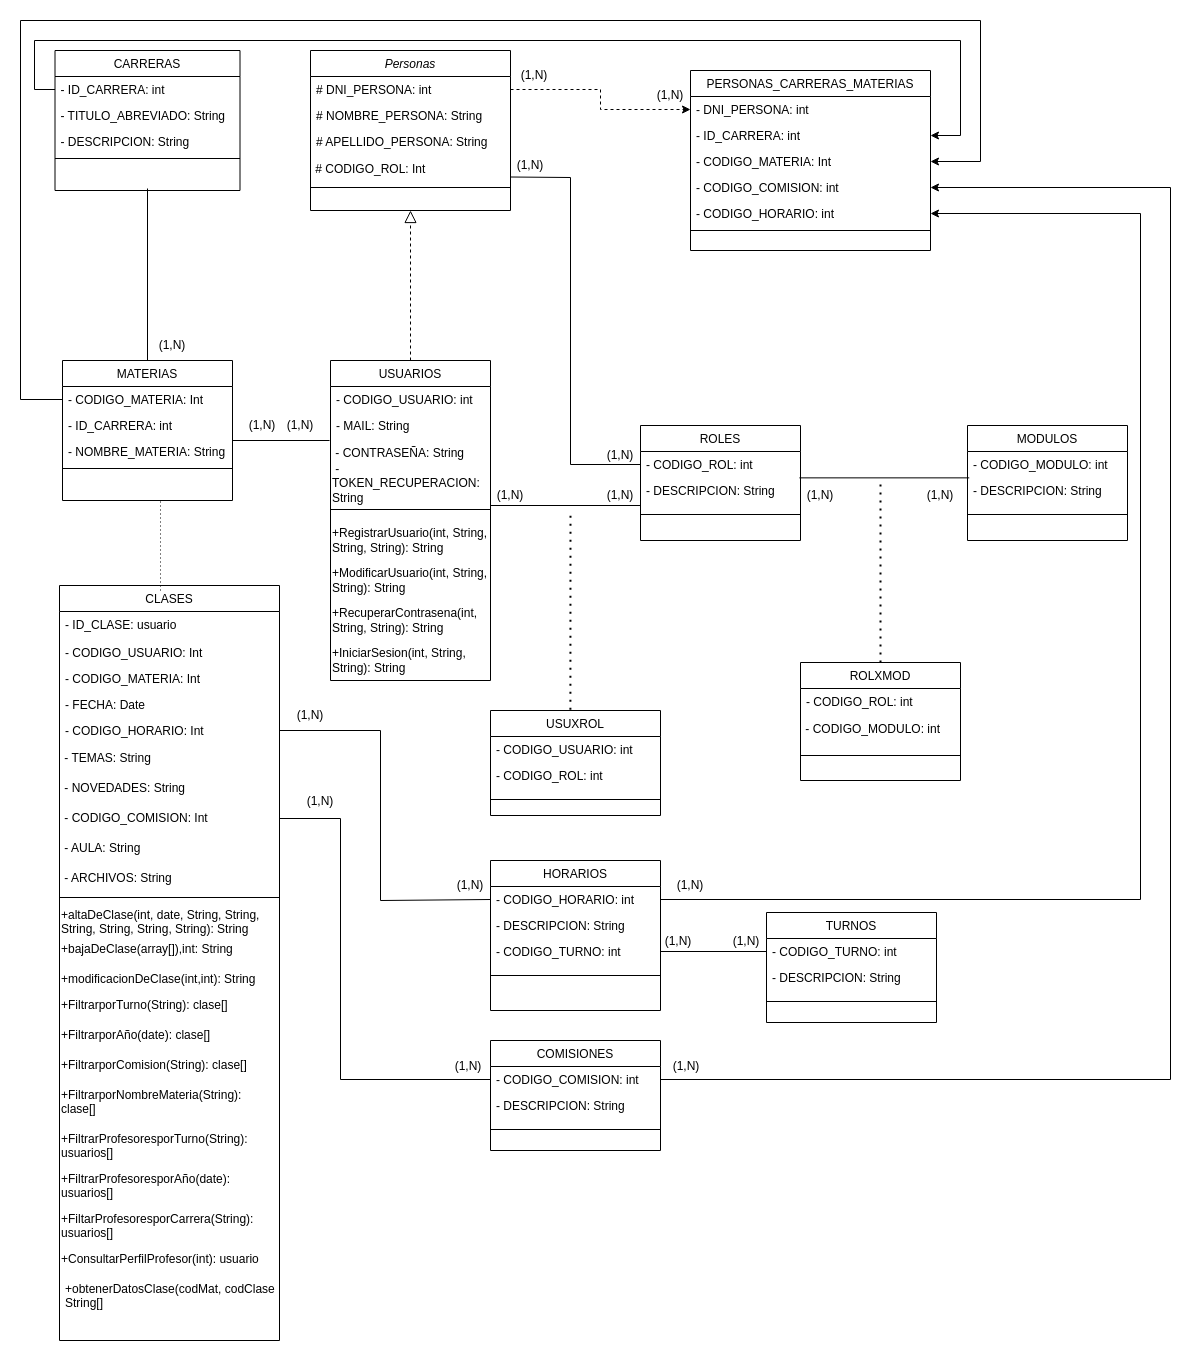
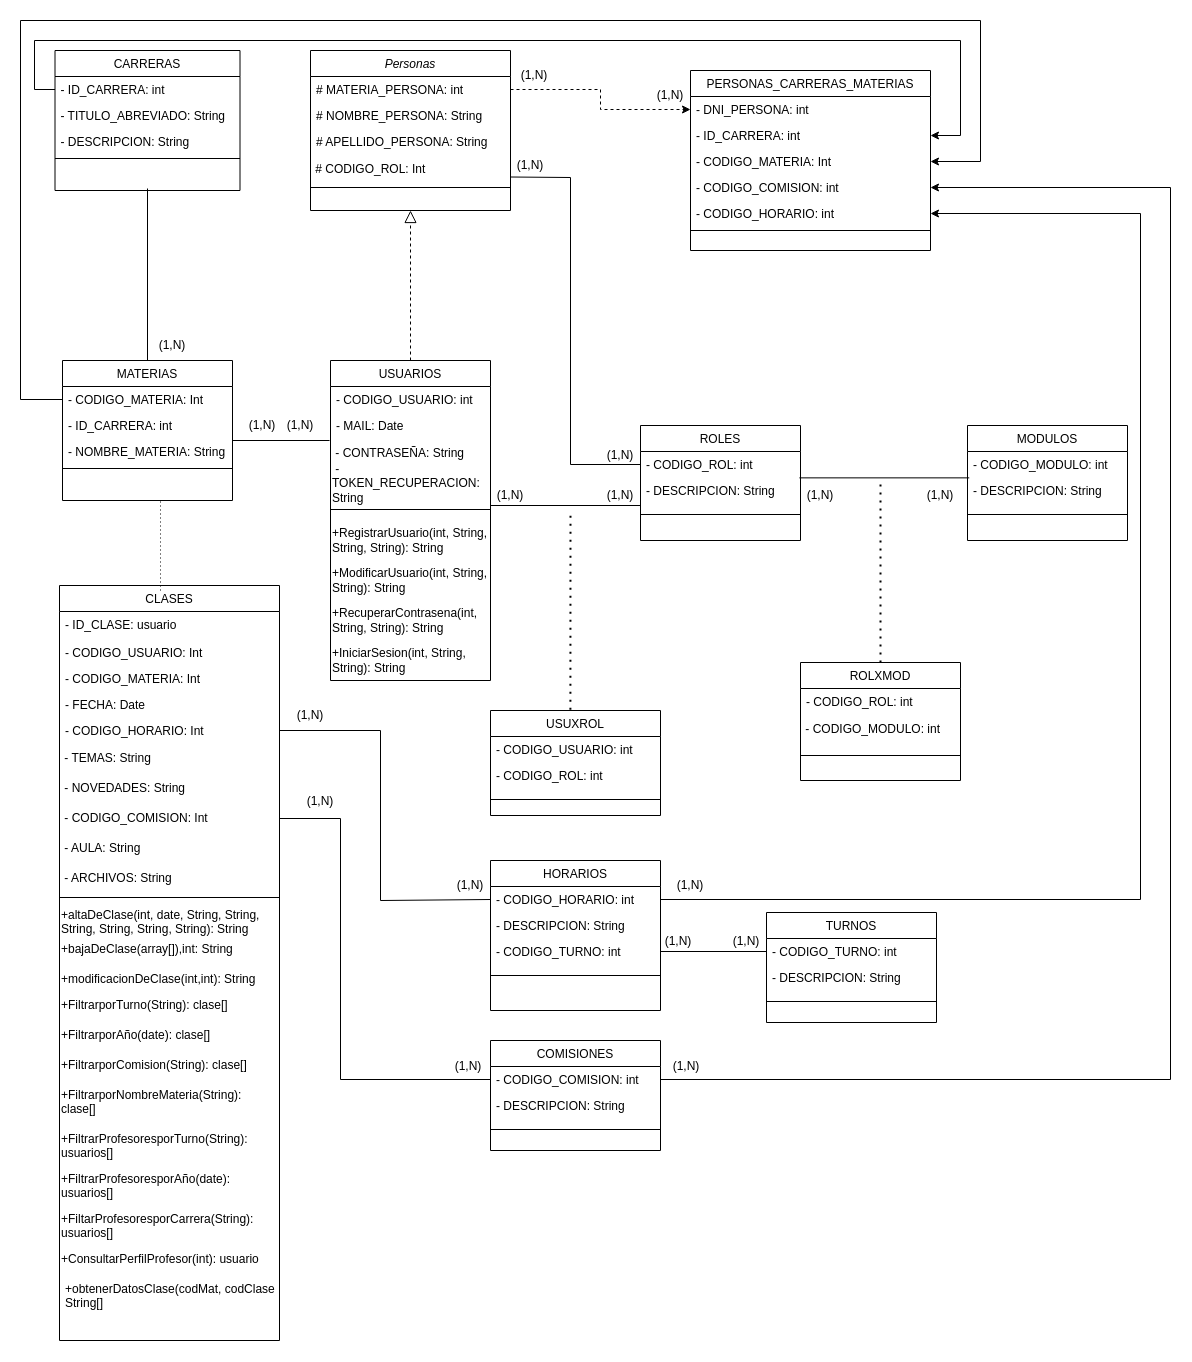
node "# DNI_PERSONA: int": label "# DNI_PERSONA: int" -> "# MATERIA_PERSONA: int"
node "- MAIL: String": label "- MAIL: String" -> "- MAIL: Date"
